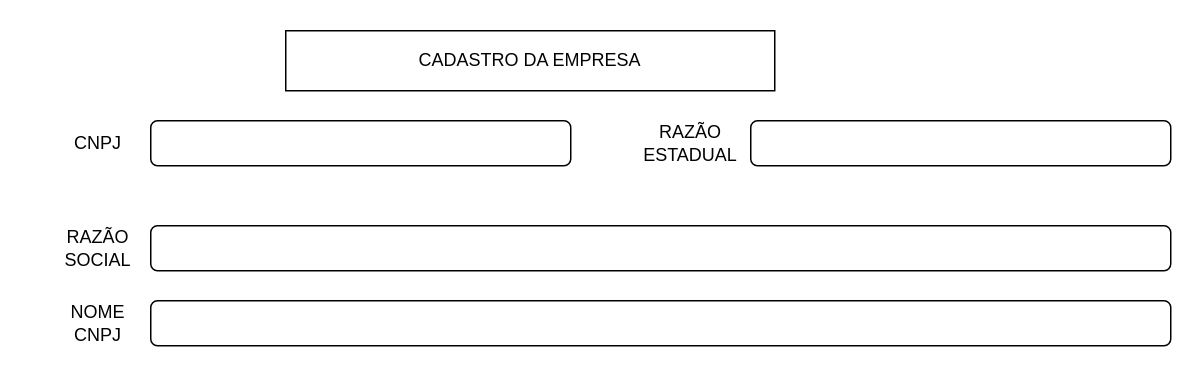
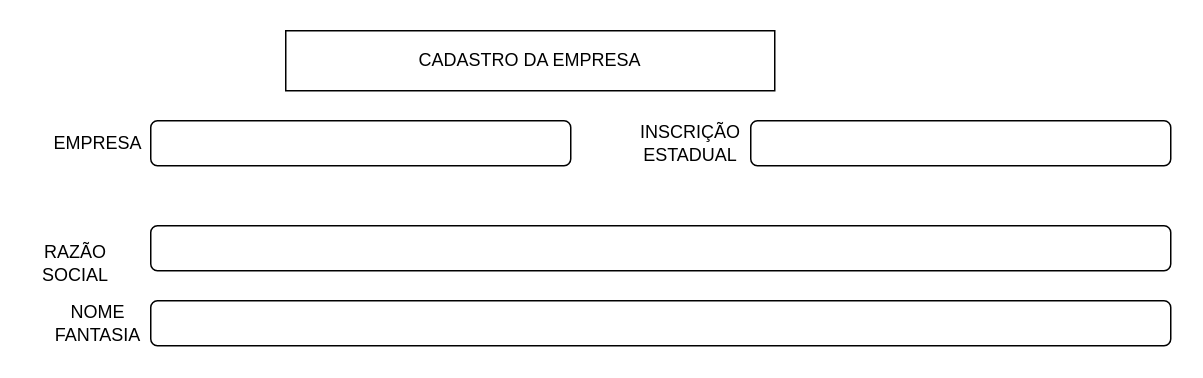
node "CNPJ": label "CNPJ" -> "EMPRESA"
node "RAZÃO ESTADUAL": label "RAZÃO ESTADUAL" -> "INSCRIÇÃO ESTADUAL"
node "RAZÃO SOCIAL": moved (98, 248) -> (76, 263)
node "NOME CNPJ": label "NOME CNPJ" -> "NOME FANTASIA"
